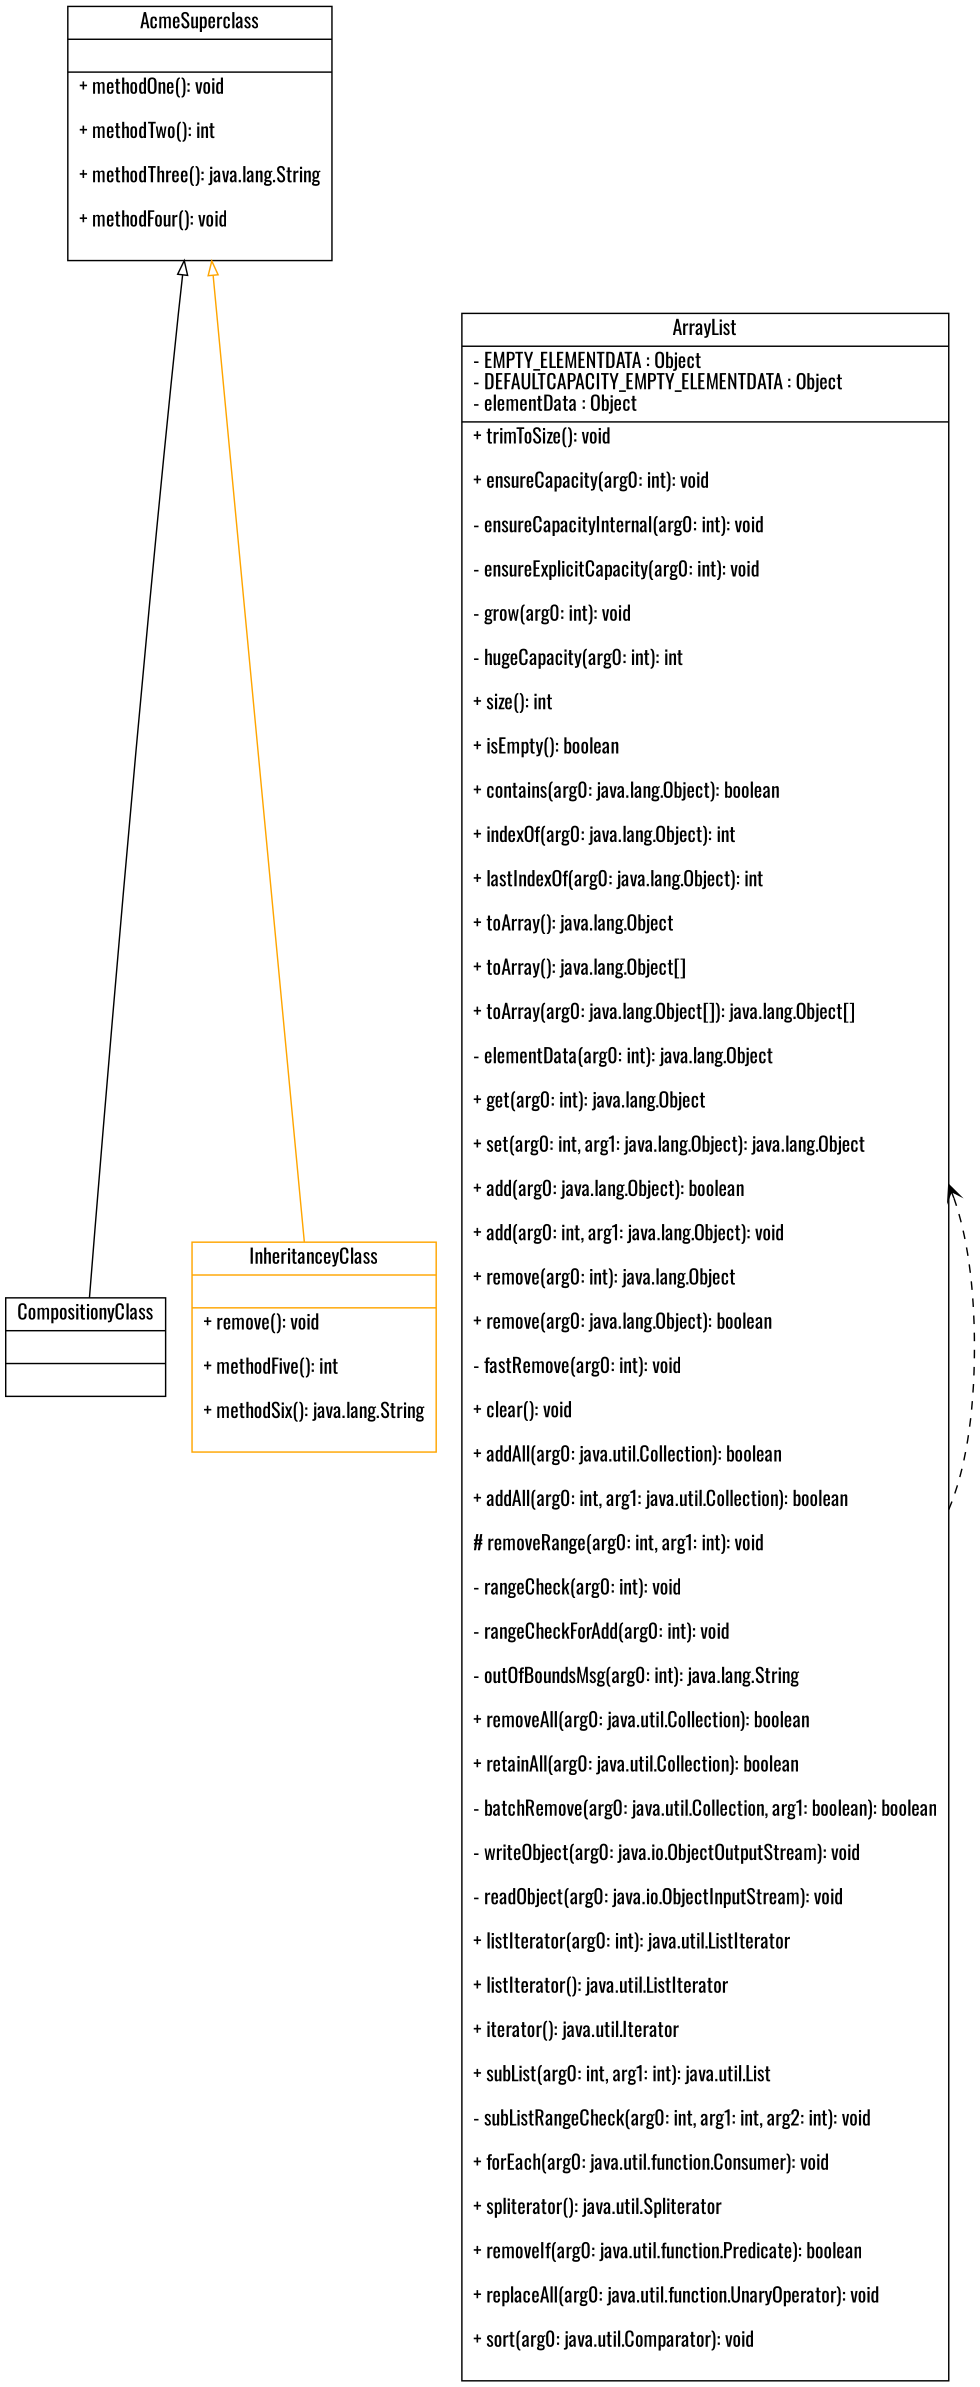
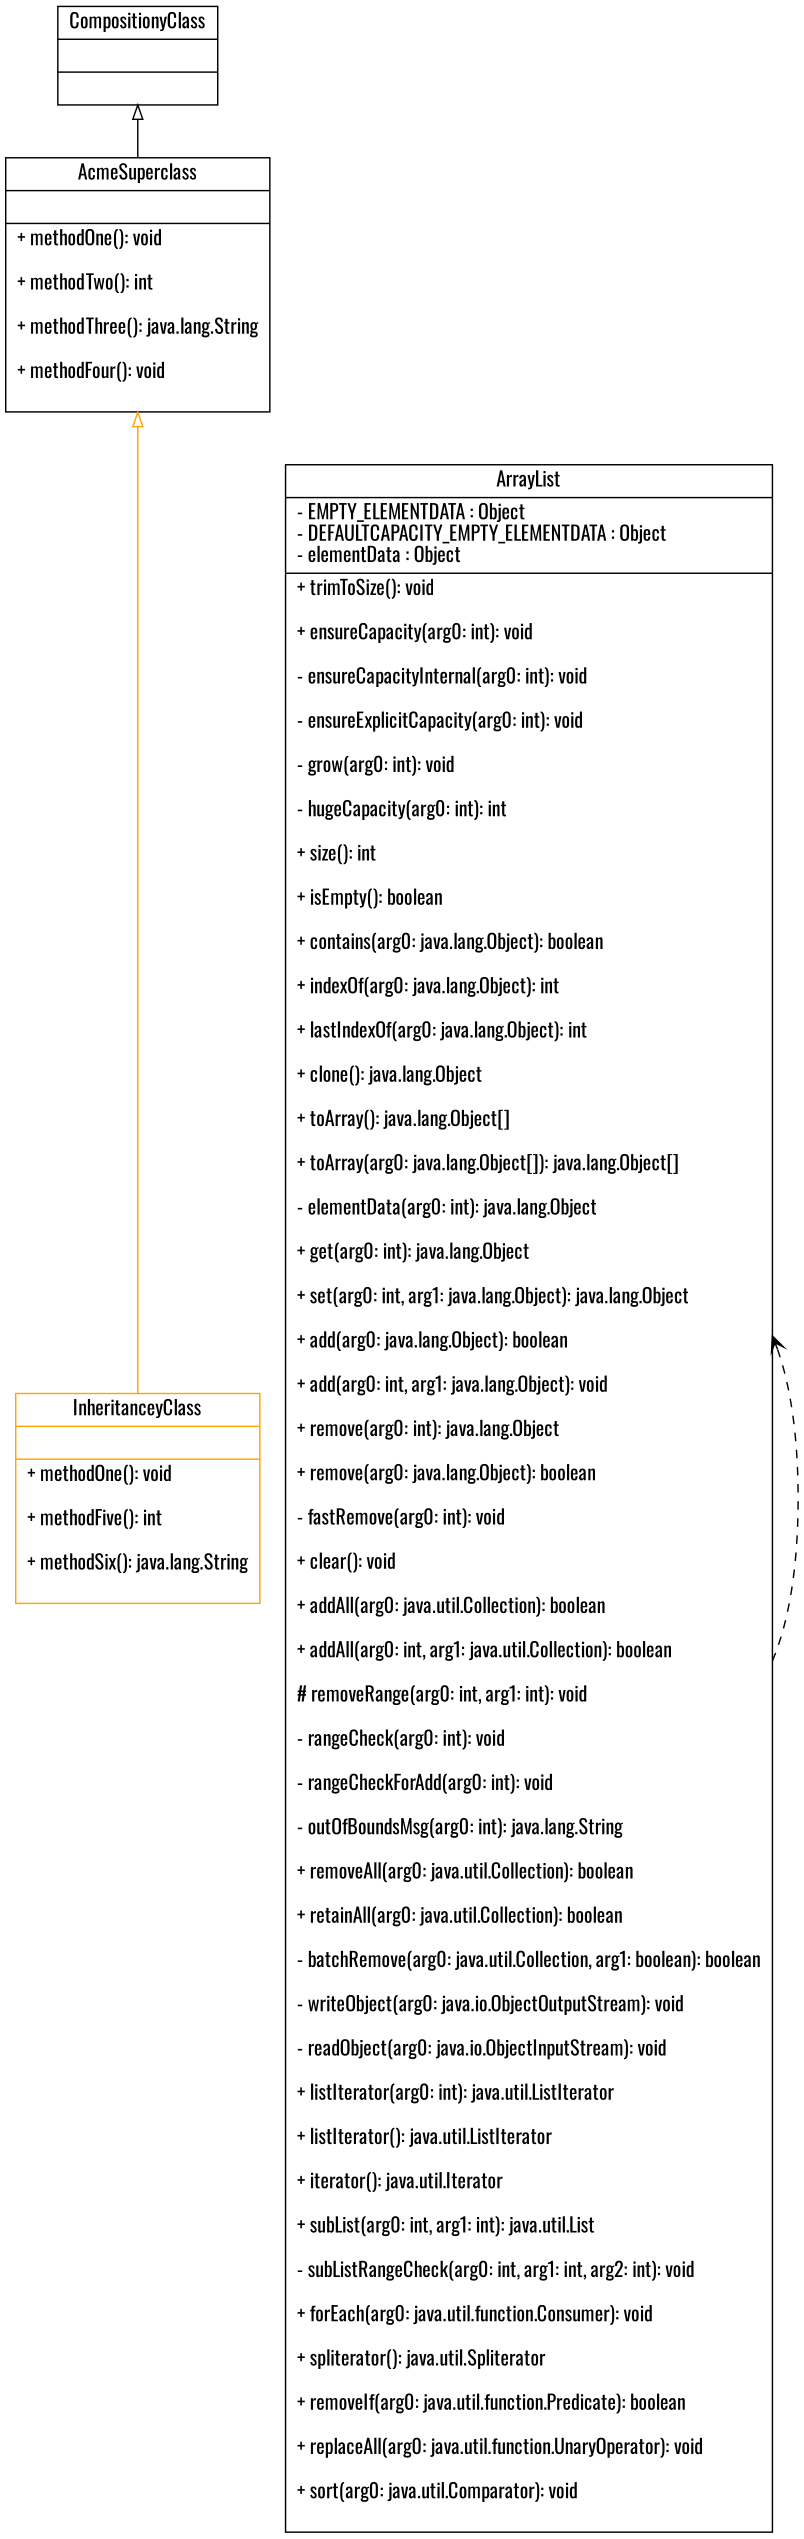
edge "CompositionyClass" -> "AcmeSuperclass": reversed
node "ArrayList": text "+ toArray(): java.lang.Object" -> "+ clone(): java.lang.Object"
node "InheritanceyClass": text "+ remove(): void" -> "+ methodOne(): void"
